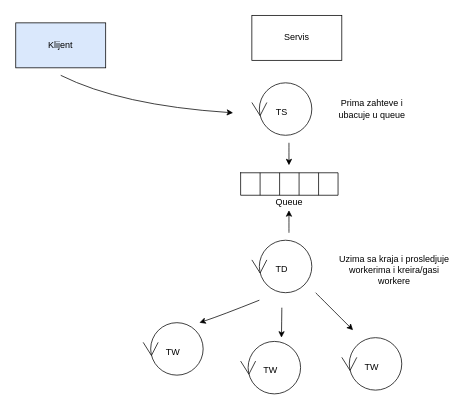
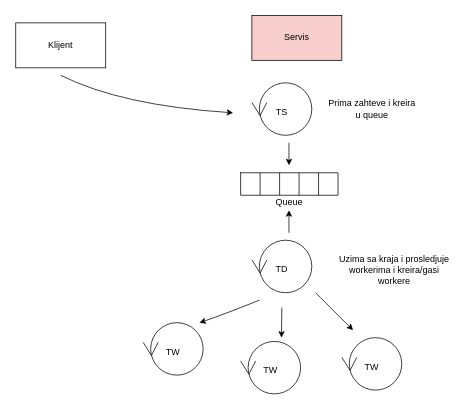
node "Servis": fillcolor #ffffff -> #f8cecc
node "Klijent": fillcolor #dae8fc -> #ffffff
node "Prima zahteve i ubacuje u queue": label "Prima zahteve i ubacuje u queue" -> "Prima zahteve i kreira u queue"
